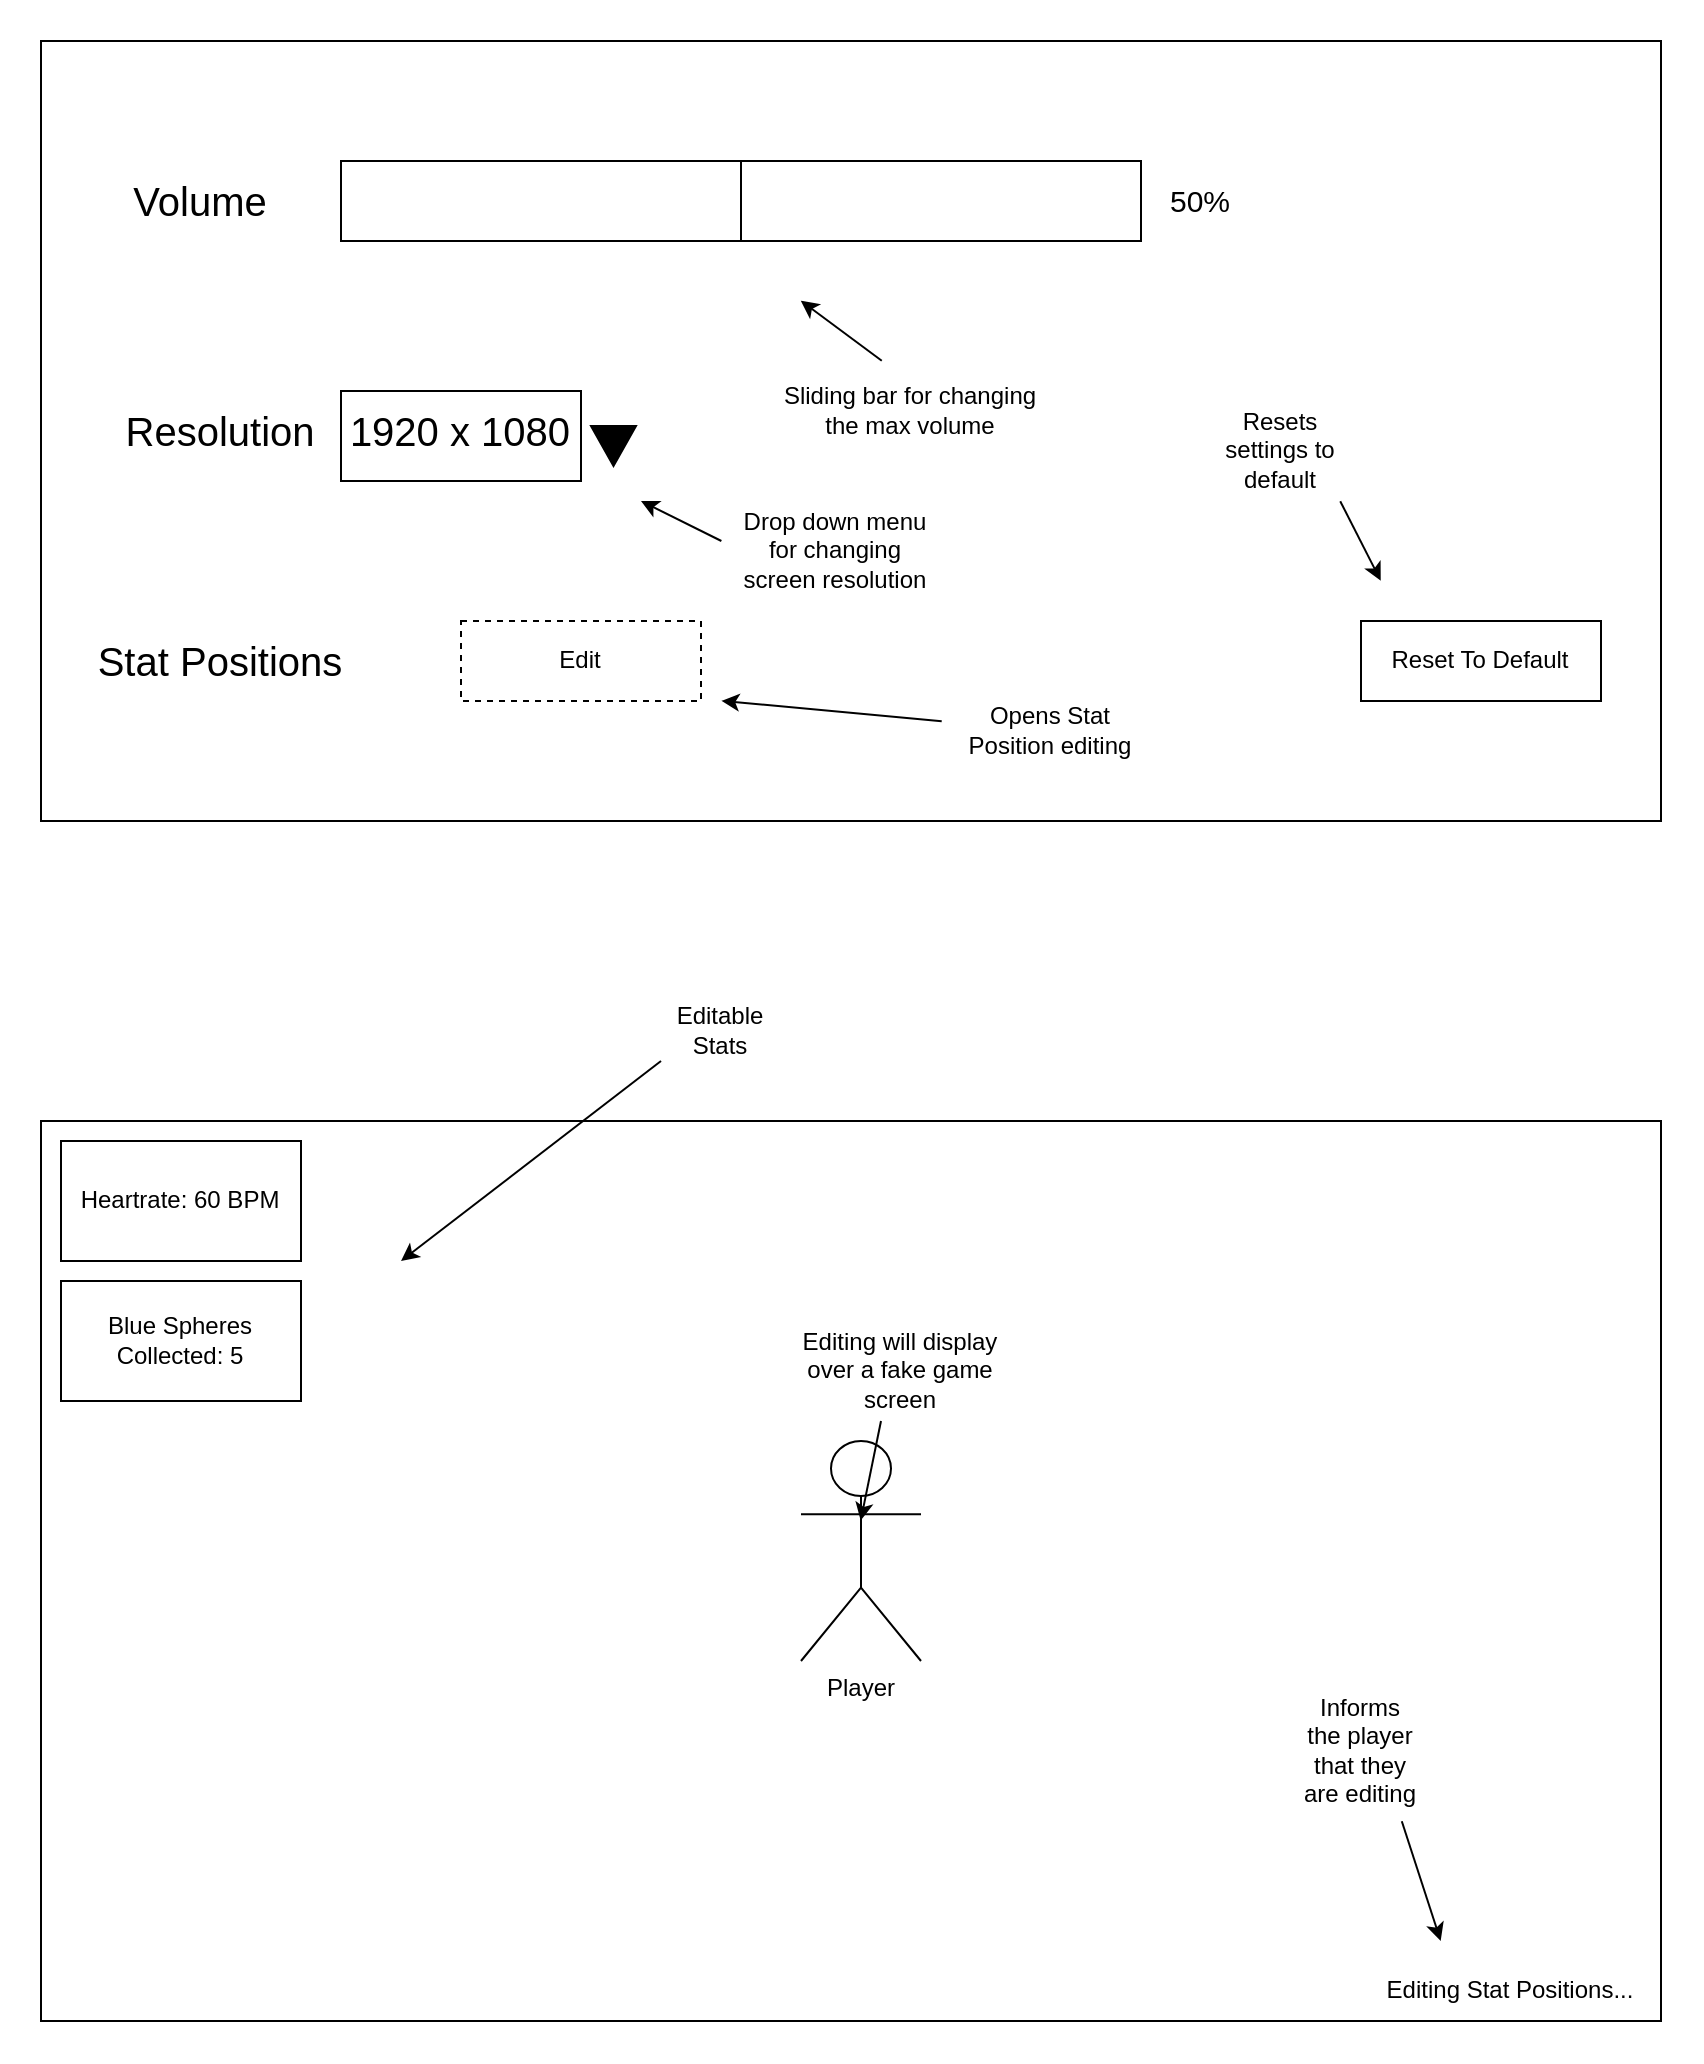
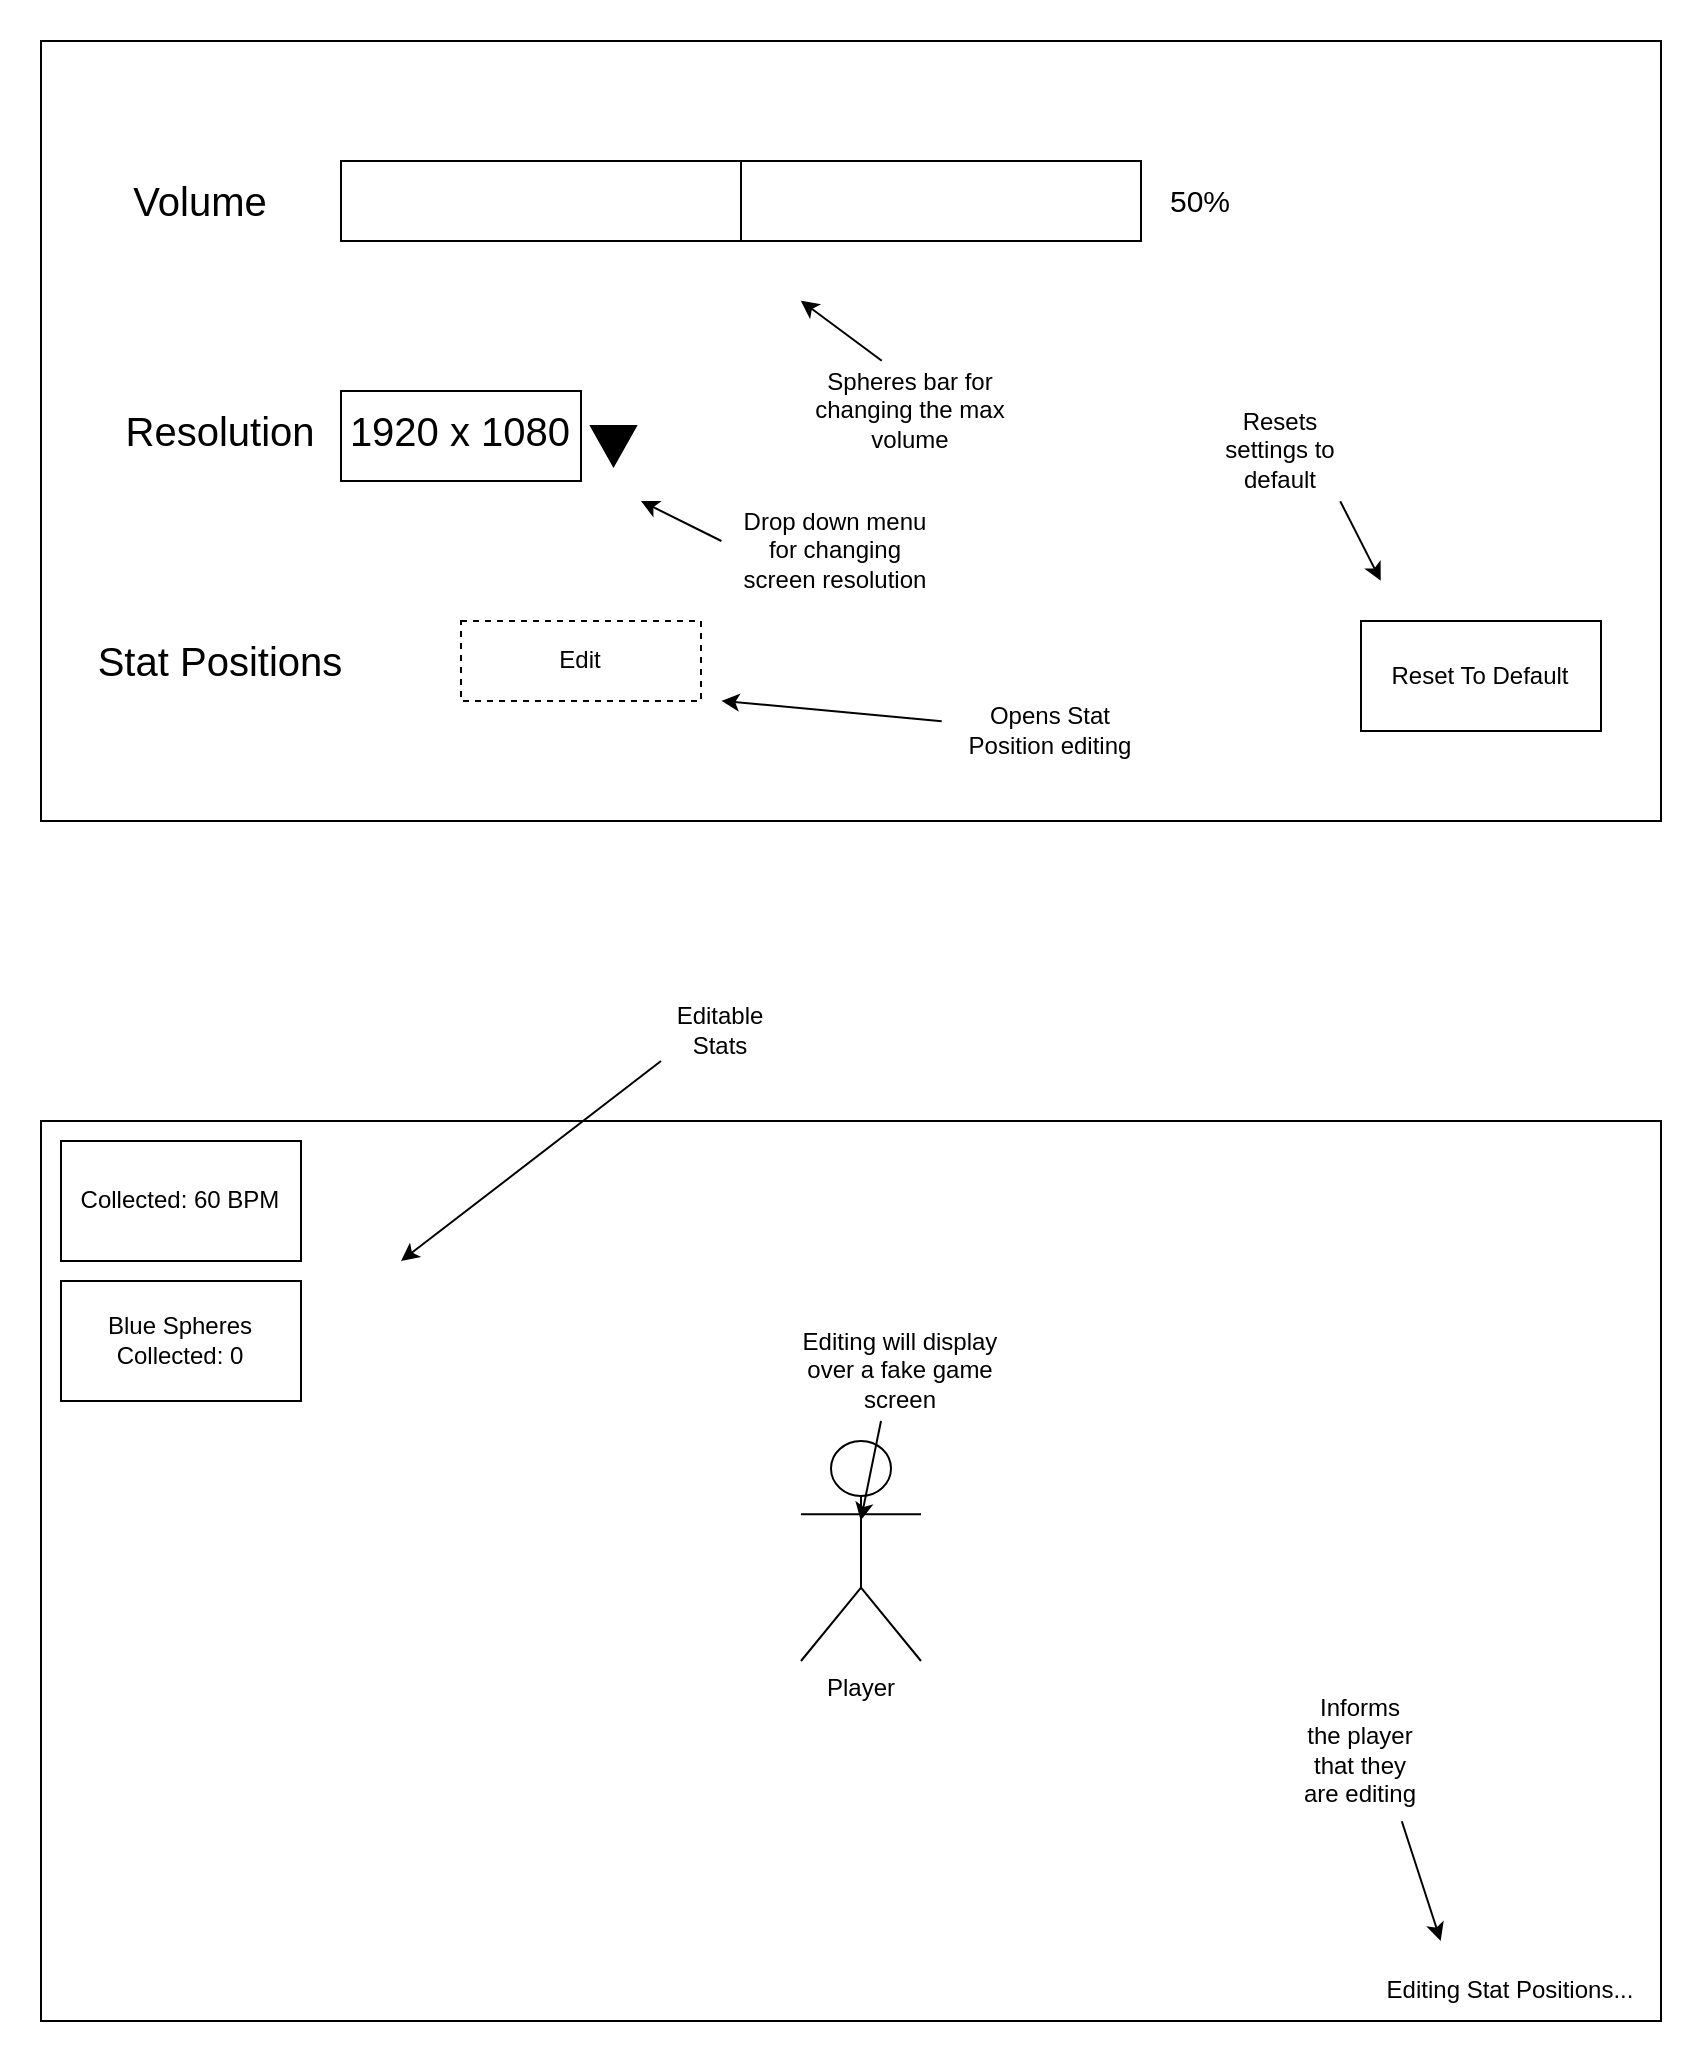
node "Sliding bar for changing the max volume": label "Sliding bar for changing the max volume" -> "Spheres bar for changing the max volume"
node "Reset To Default": size 240x80 -> 240x110
node "Heartrate: 60 BPM": label "Heartrate: 60 BPM" -> "Collected: 60 BPM"
node "Blue Spheres Collected: 5": label "Blue Spheres Collected: 5" -> "Blue Spheres Collected: 0"
